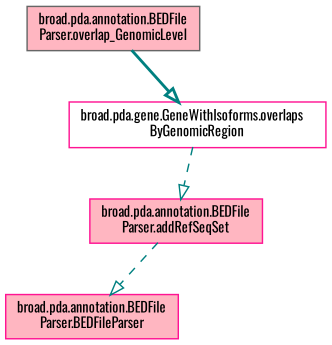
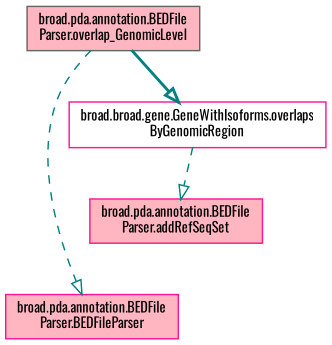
node "broad.pda.gene.GeneWithIsoforms.overlaps ByGenomicRegion": label "broad.pda.gene.GeneWithIsoforms.overlaps ByGenomicRegion" -> "broad.broad.gene.GeneWithIsoforms.overlaps ByGenomicRegion"
edge "broad.pda.annotation.BEDFile Parser.addRefSeqSet" -> "broad.pda.annotation.BEDFile Parser.BEDFileParser": now "broad.pda.annotation.BEDFile Parser.overlap_GenomicLevel" -> "broad.pda.annotation.BEDFile Parser.BEDFileParser"
